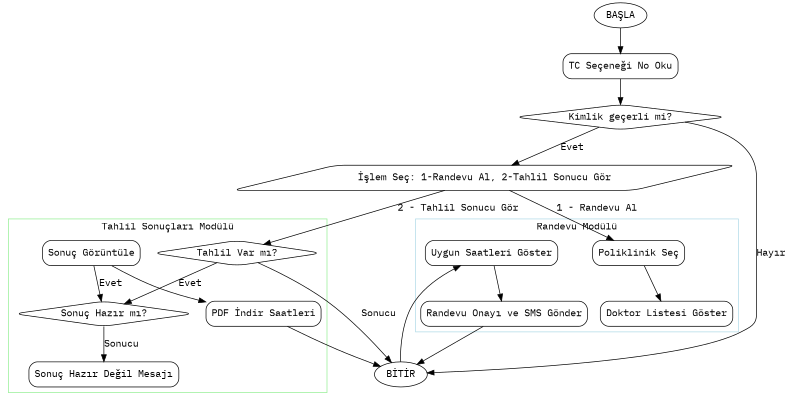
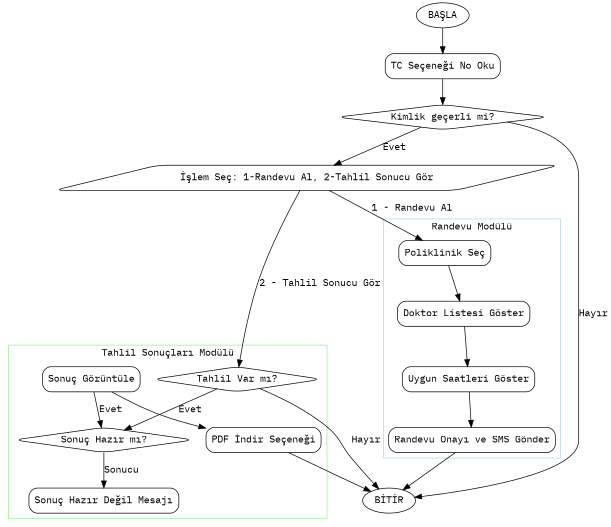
edge "BİTİR" -> "Uygun Saatleri Göster": now "Doktor Listesi Göster" -> "Uygun Saatleri Göster"
node "PDF İndir Saatleri": label "PDF İndir Saatleri" -> "PDF İndir Seçeneği"
edge "Tahlil Var mı?" -> "BİTİR": label "Sonucu" -> "Hayır"
